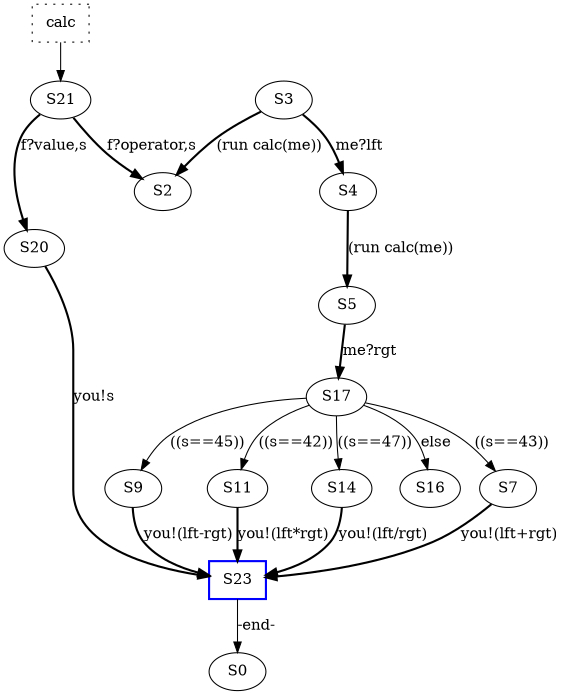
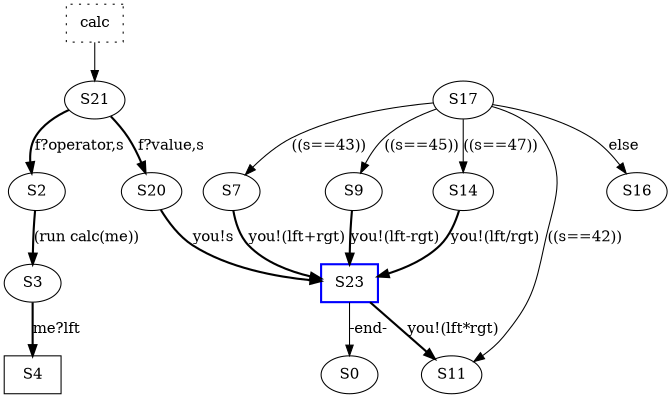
edge "S3" -> "S2": reversed
node "S4": shape ellipse -> box
node "S5": removed
edge "S11" -> "S23": reversed
